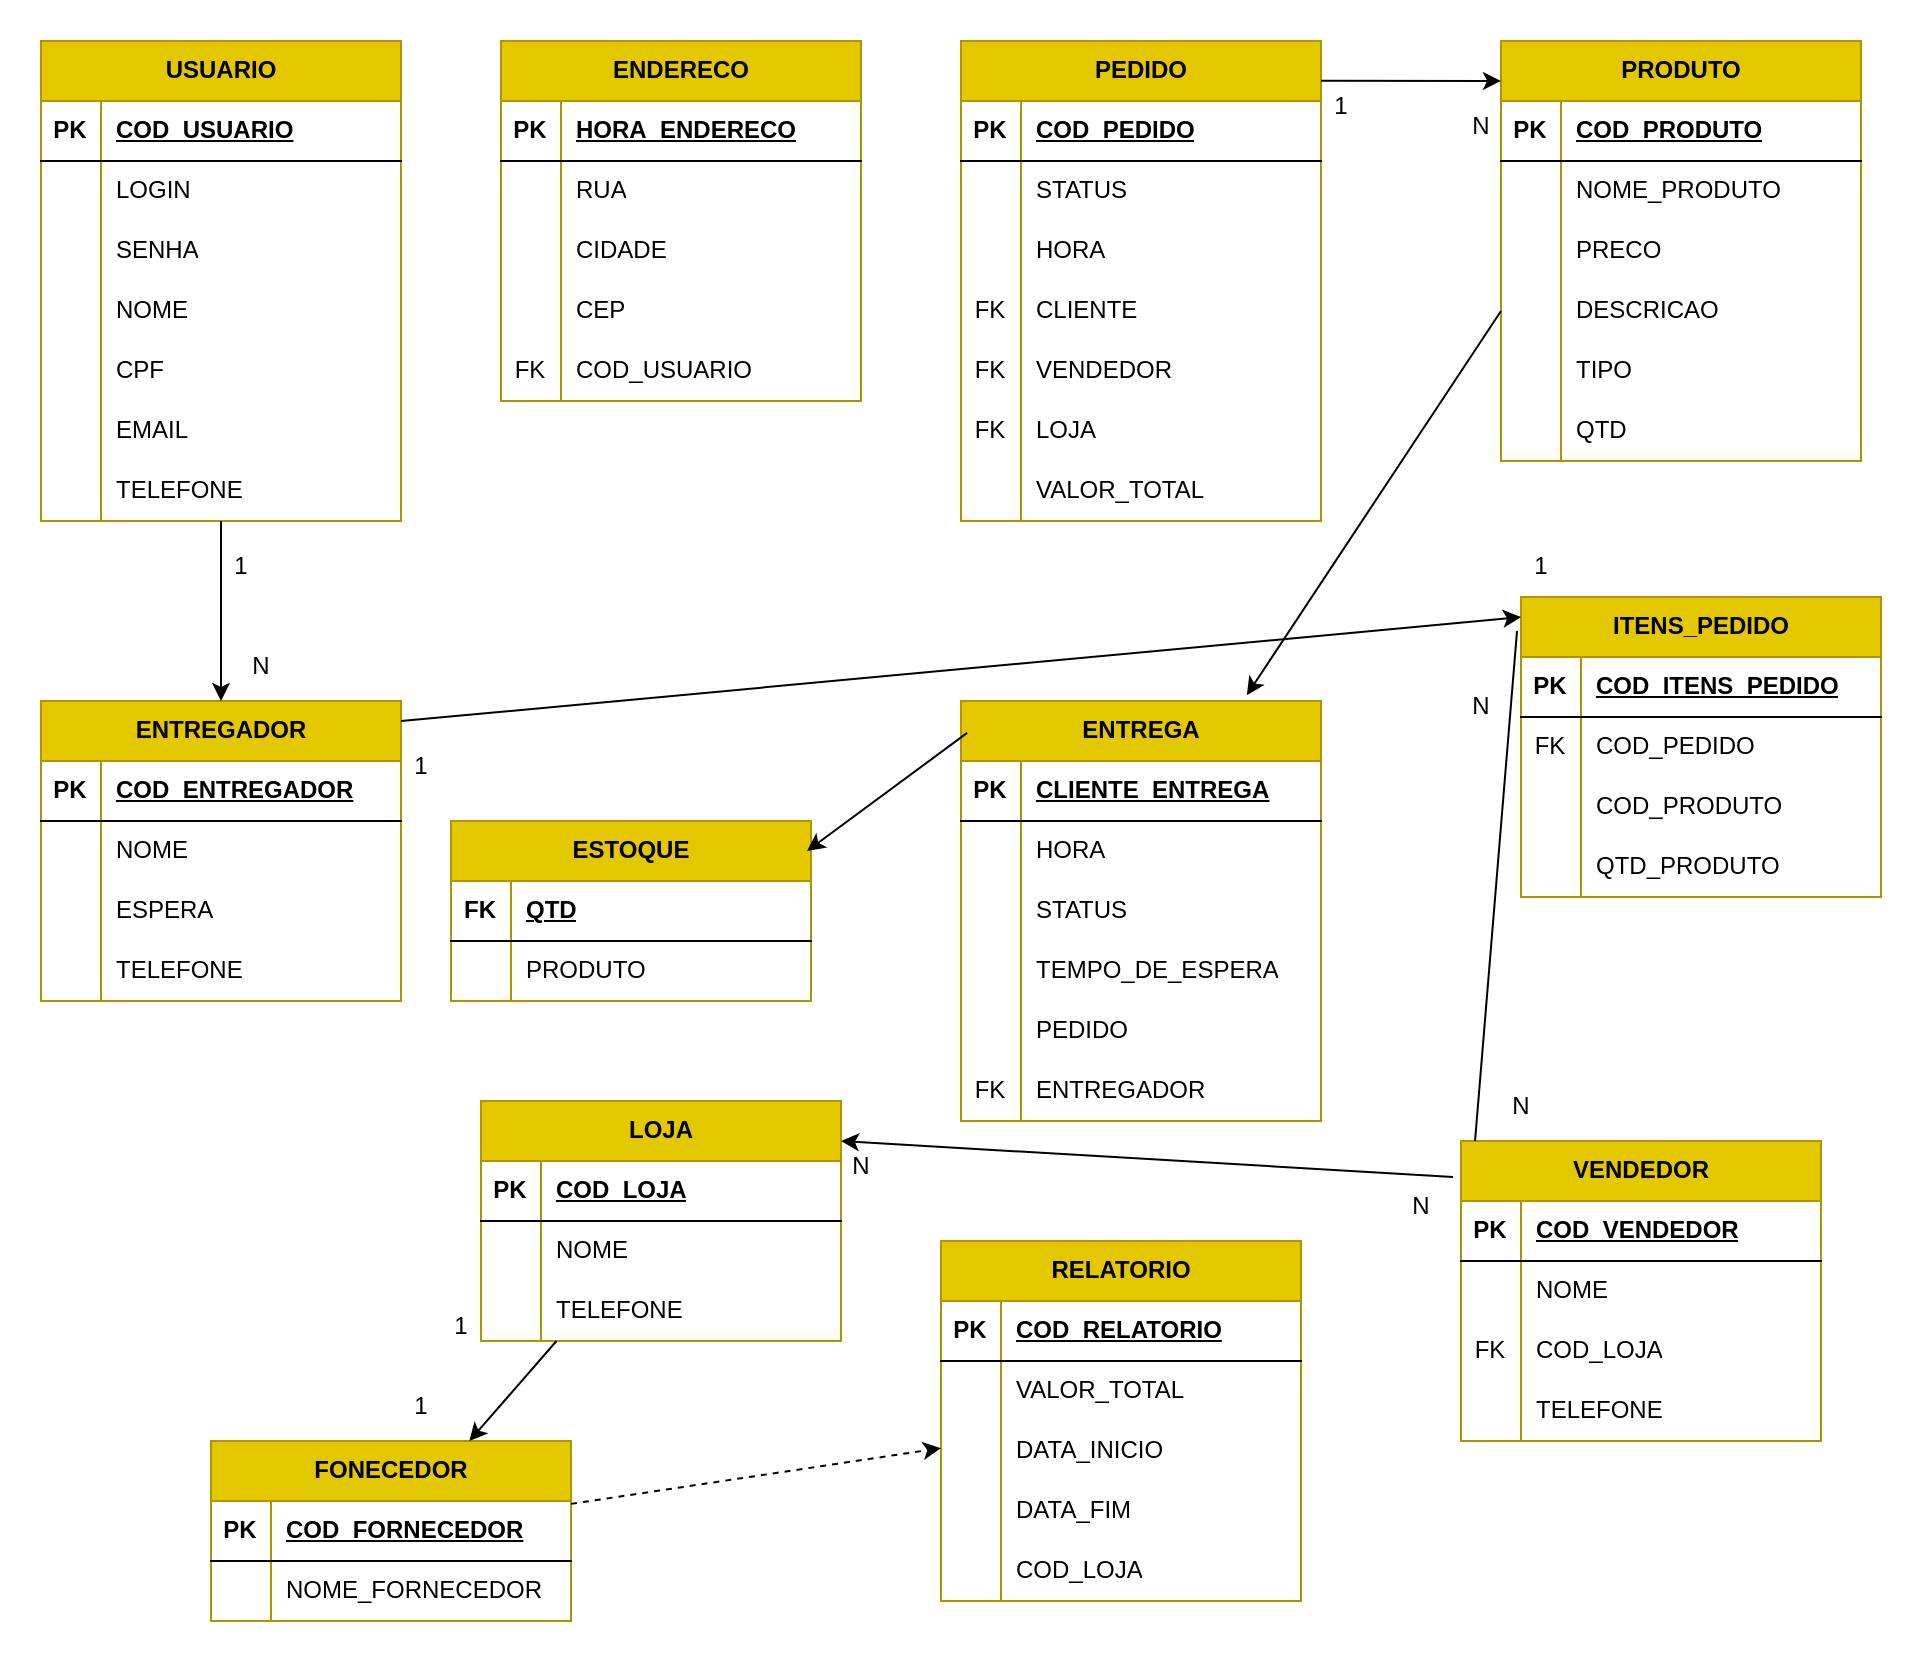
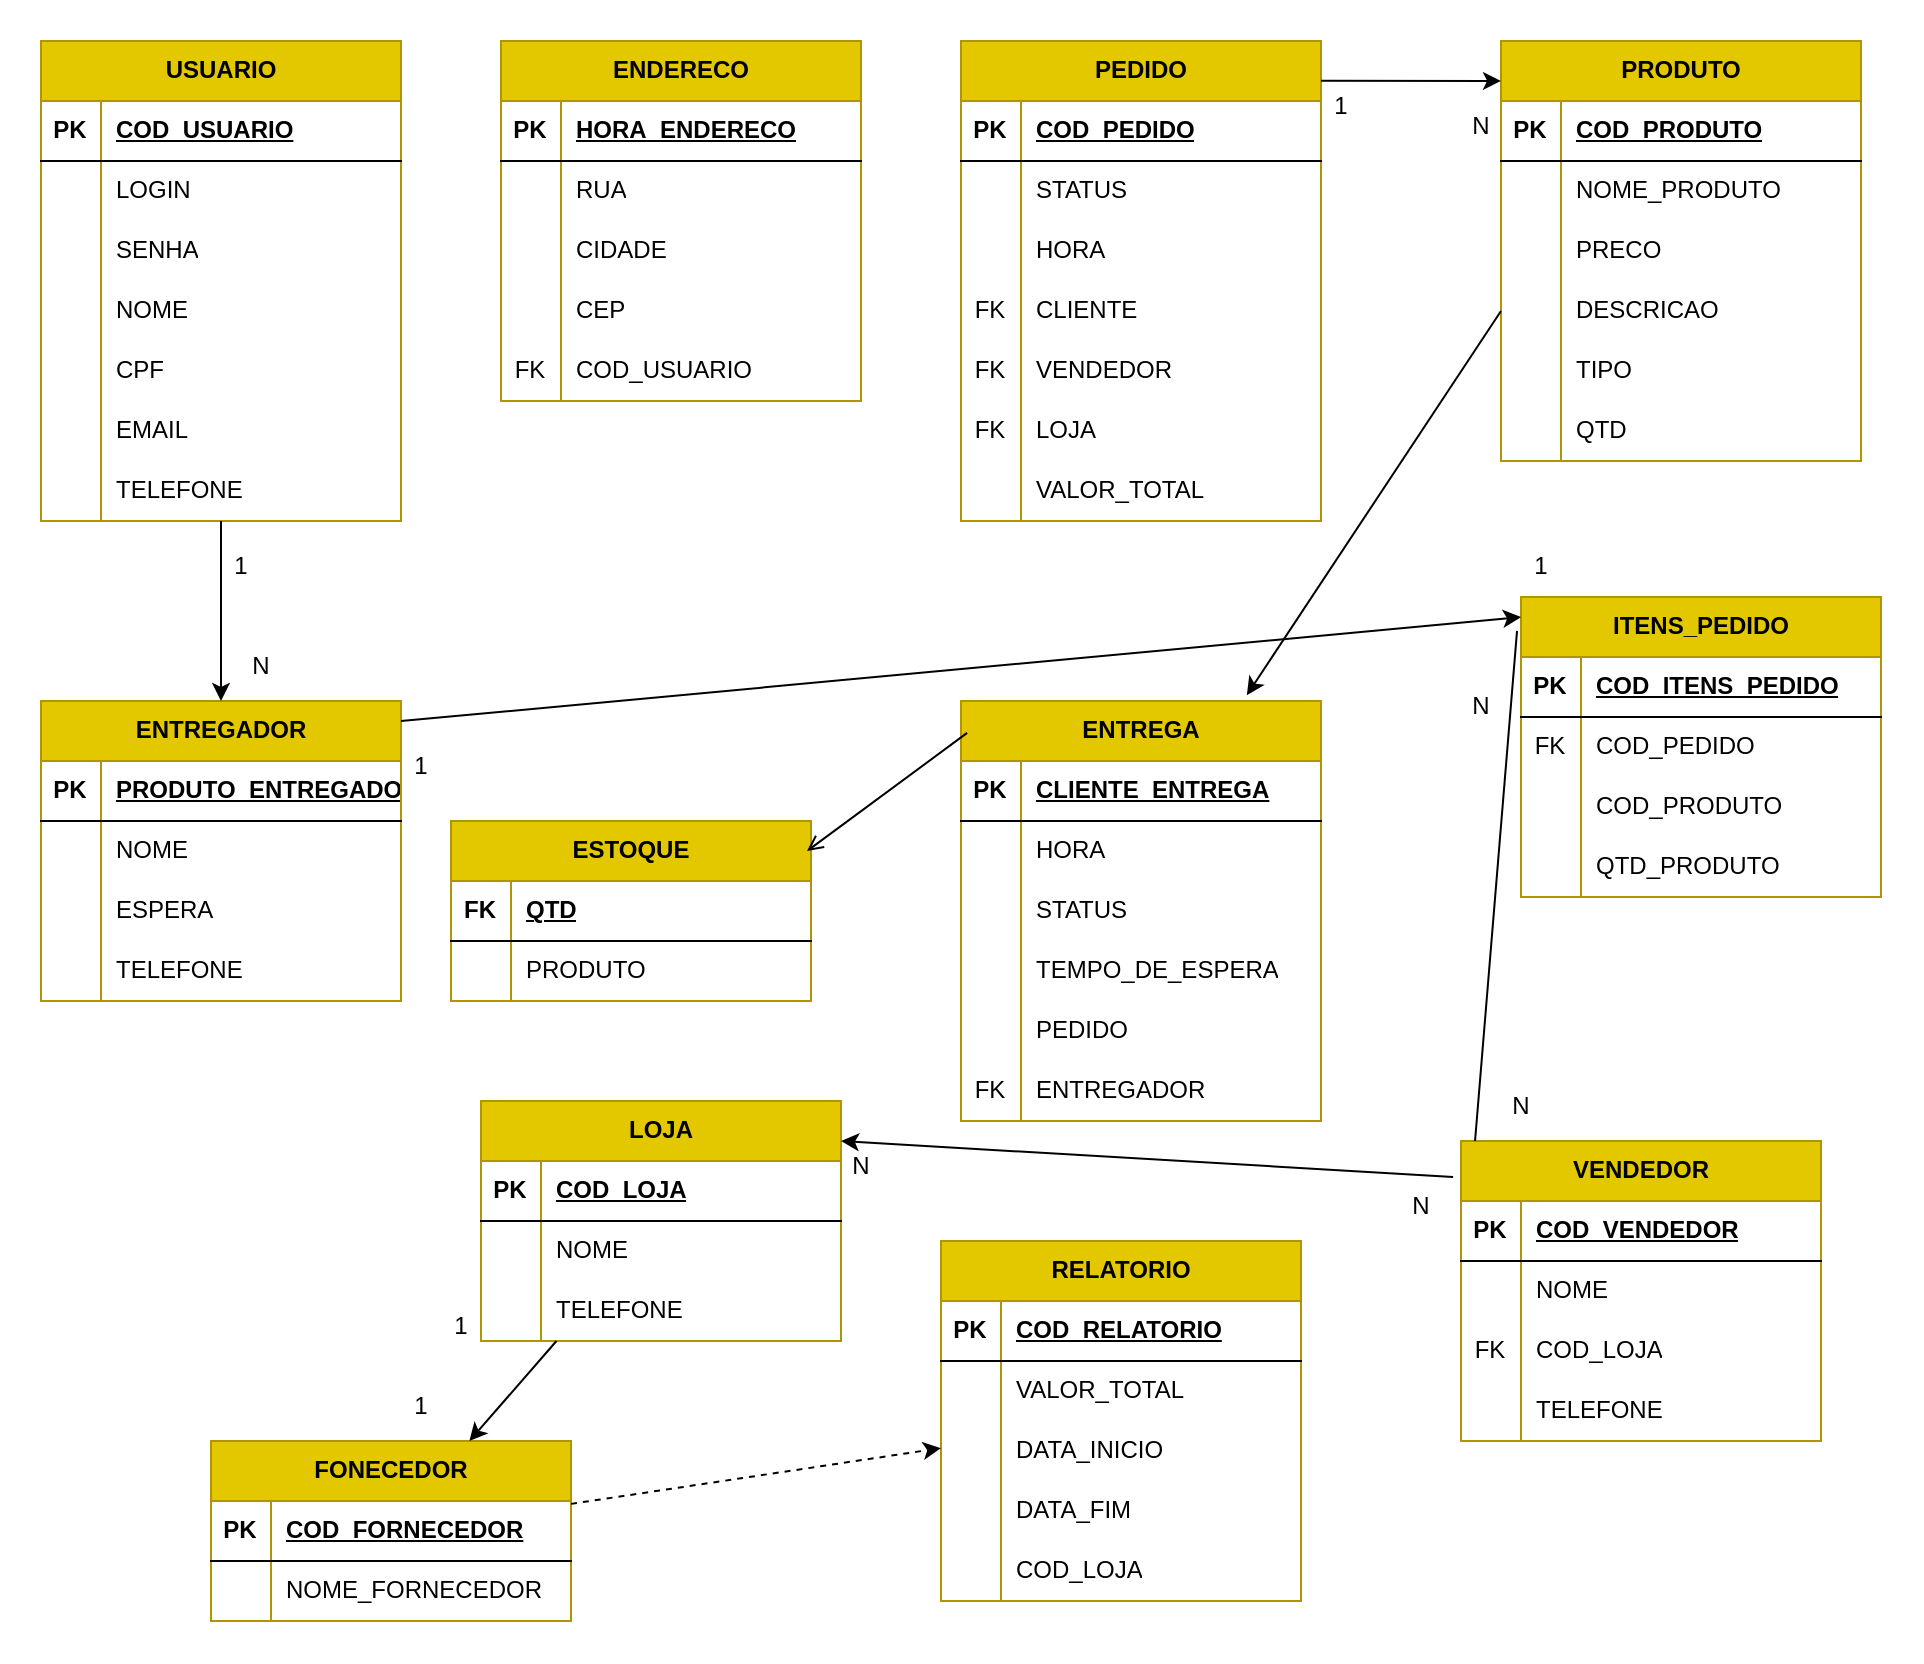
node "COD_ENTREGADOR": label "COD_ENTREGADOR" -> "PRODUTO_ENTREGADOR"
edge "ENTREGA" -> "ESTOQUE": arrowhead classic -> open
